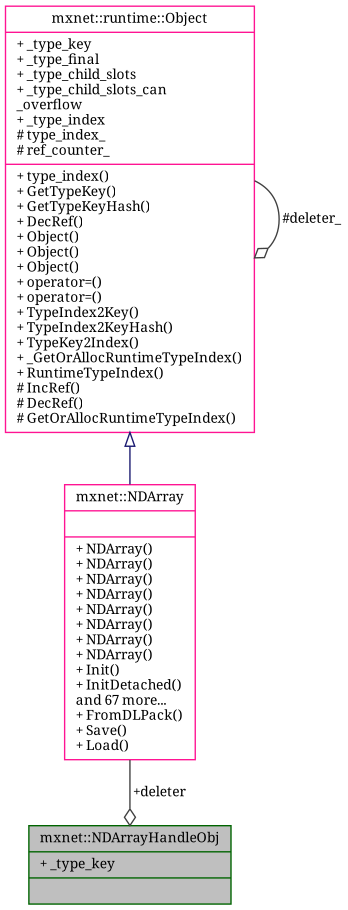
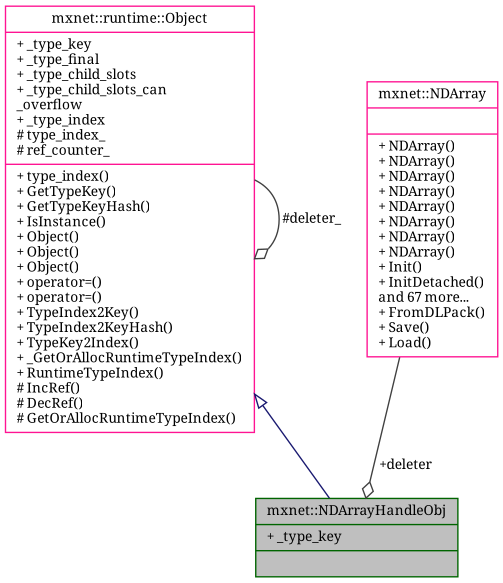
node "mxnet::runtime::Object": text "+ DecRef()" -> "+ IsInstance()"
edge "mxnet::NDArray" -> "mxnet::runtime::Object": now "mxnet::NDArrayHandleObj" -> "mxnet::runtime::Object"
